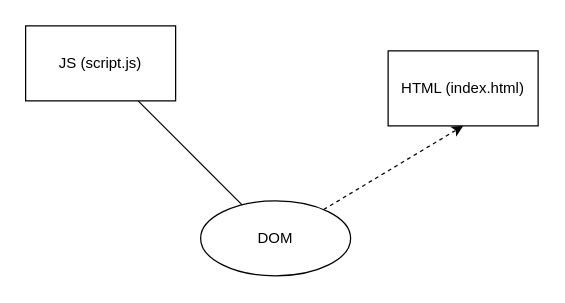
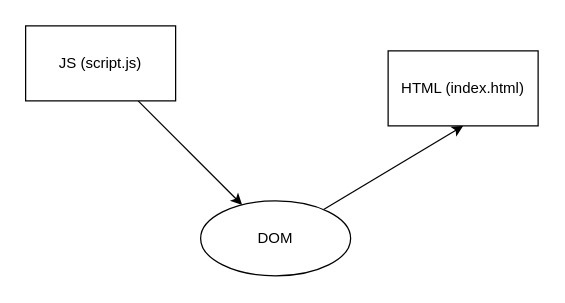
edge "DOM" -> "HTML (index.html)": style dashed -> solid
edge "JS (script.js)" -- "DOM": arrowhead none -> classic
